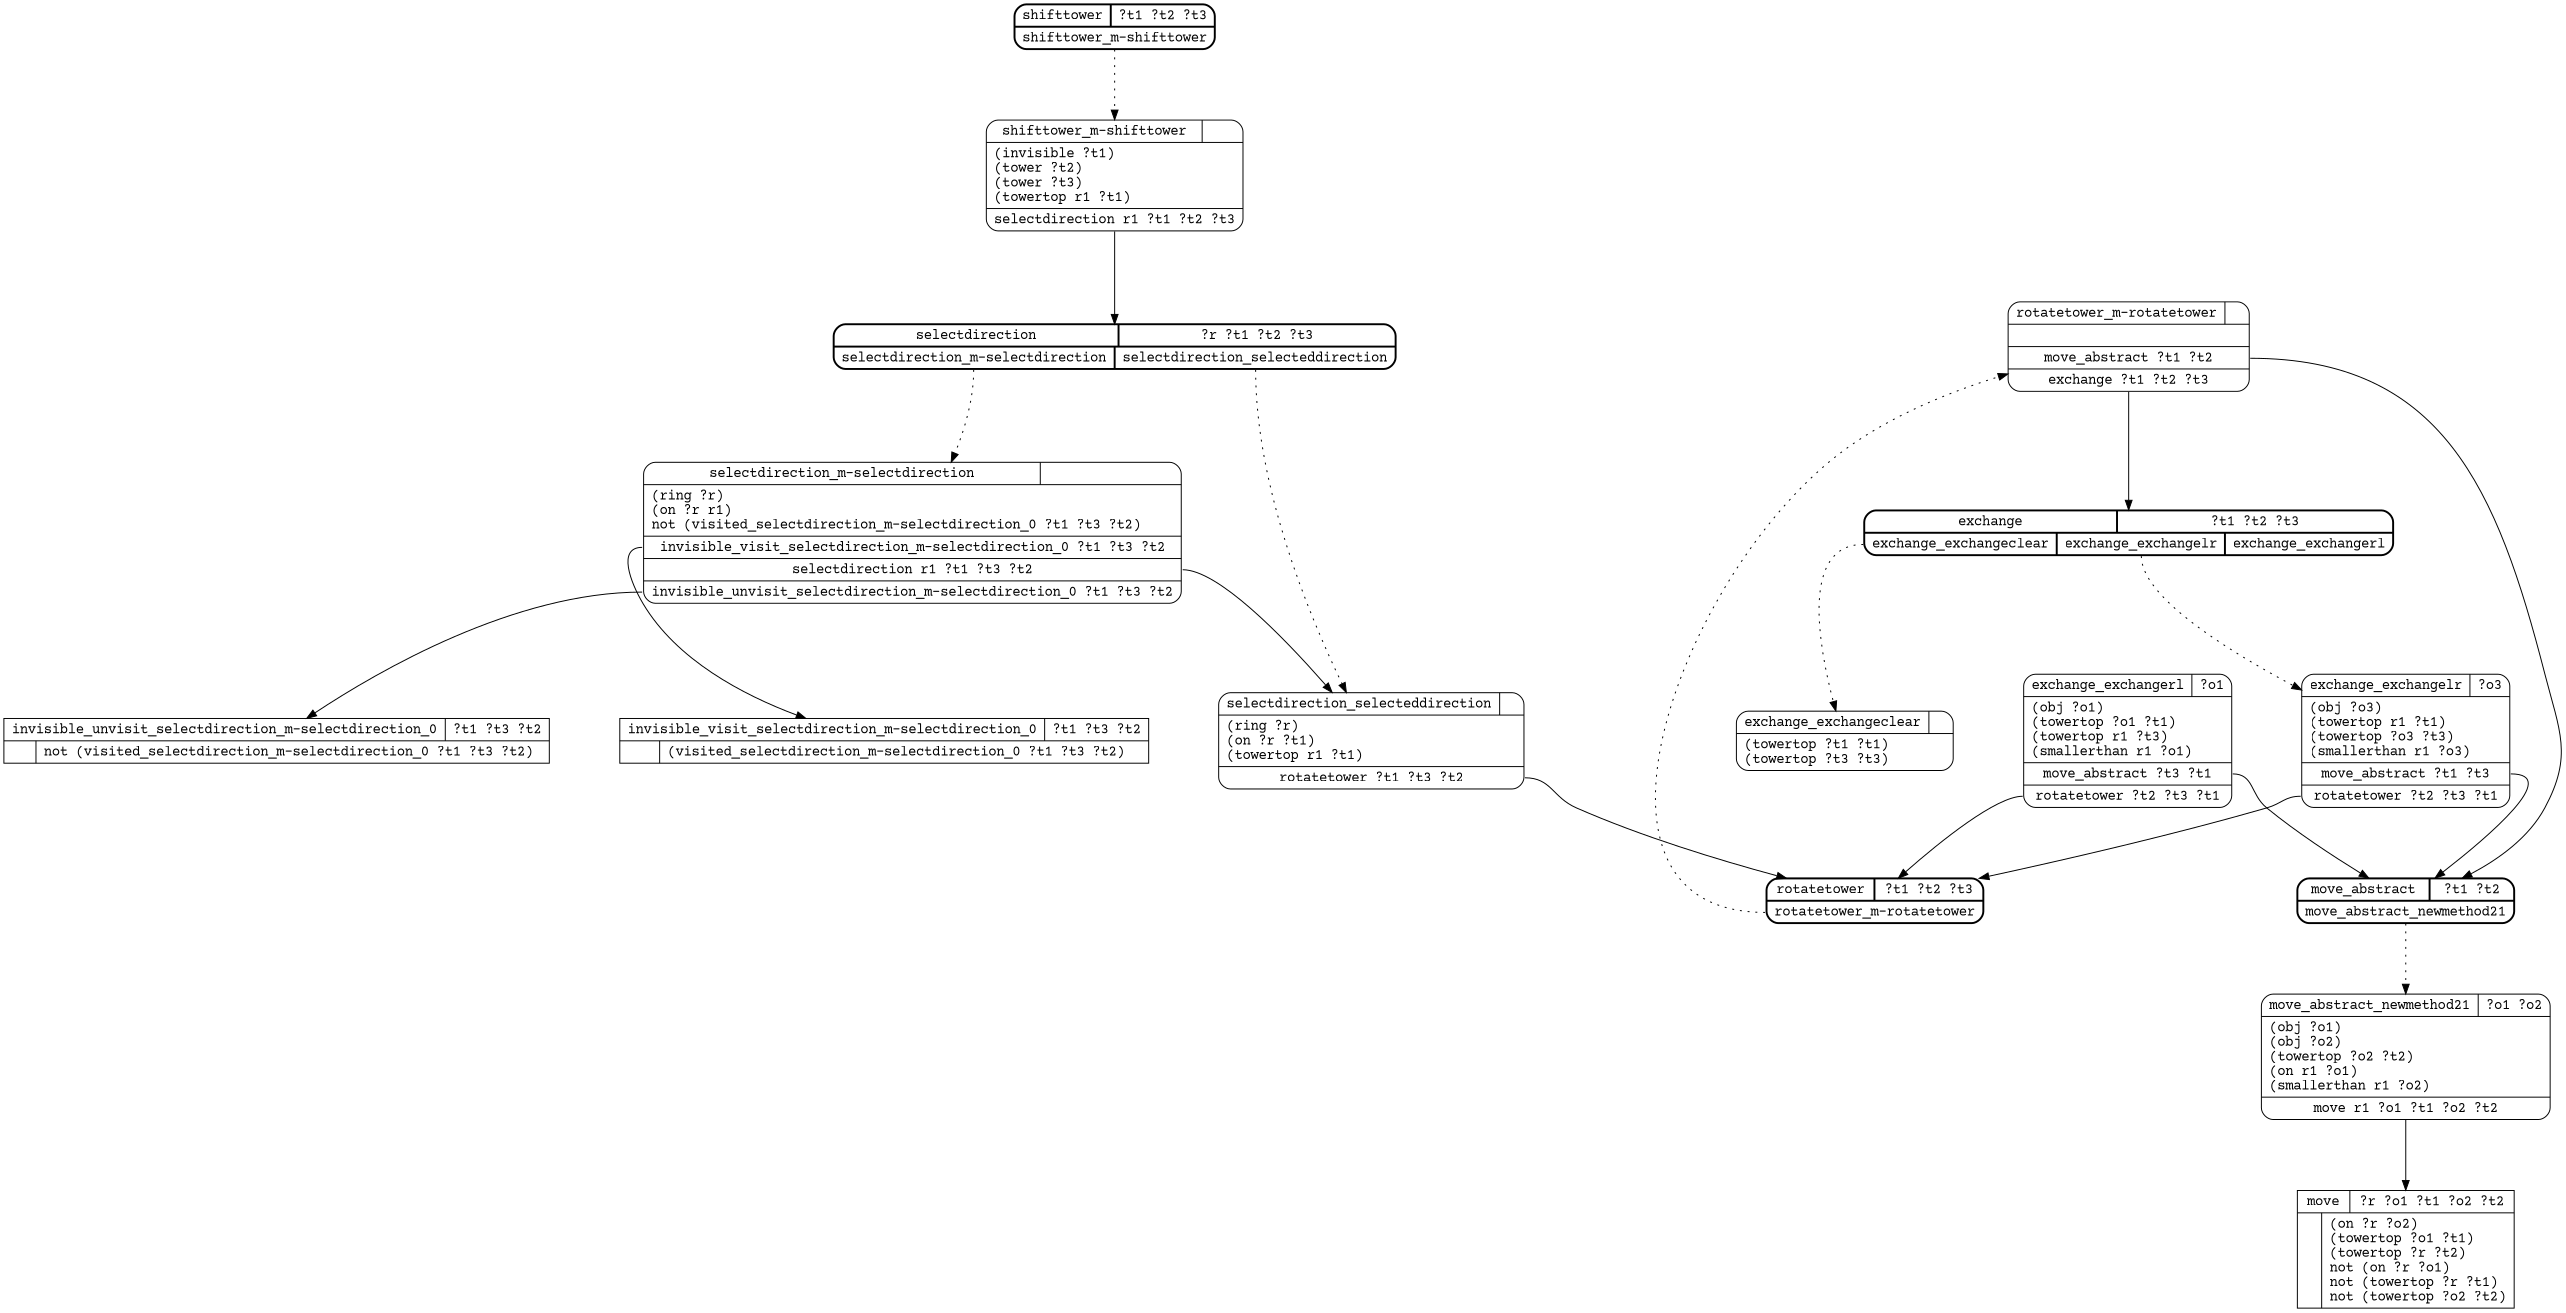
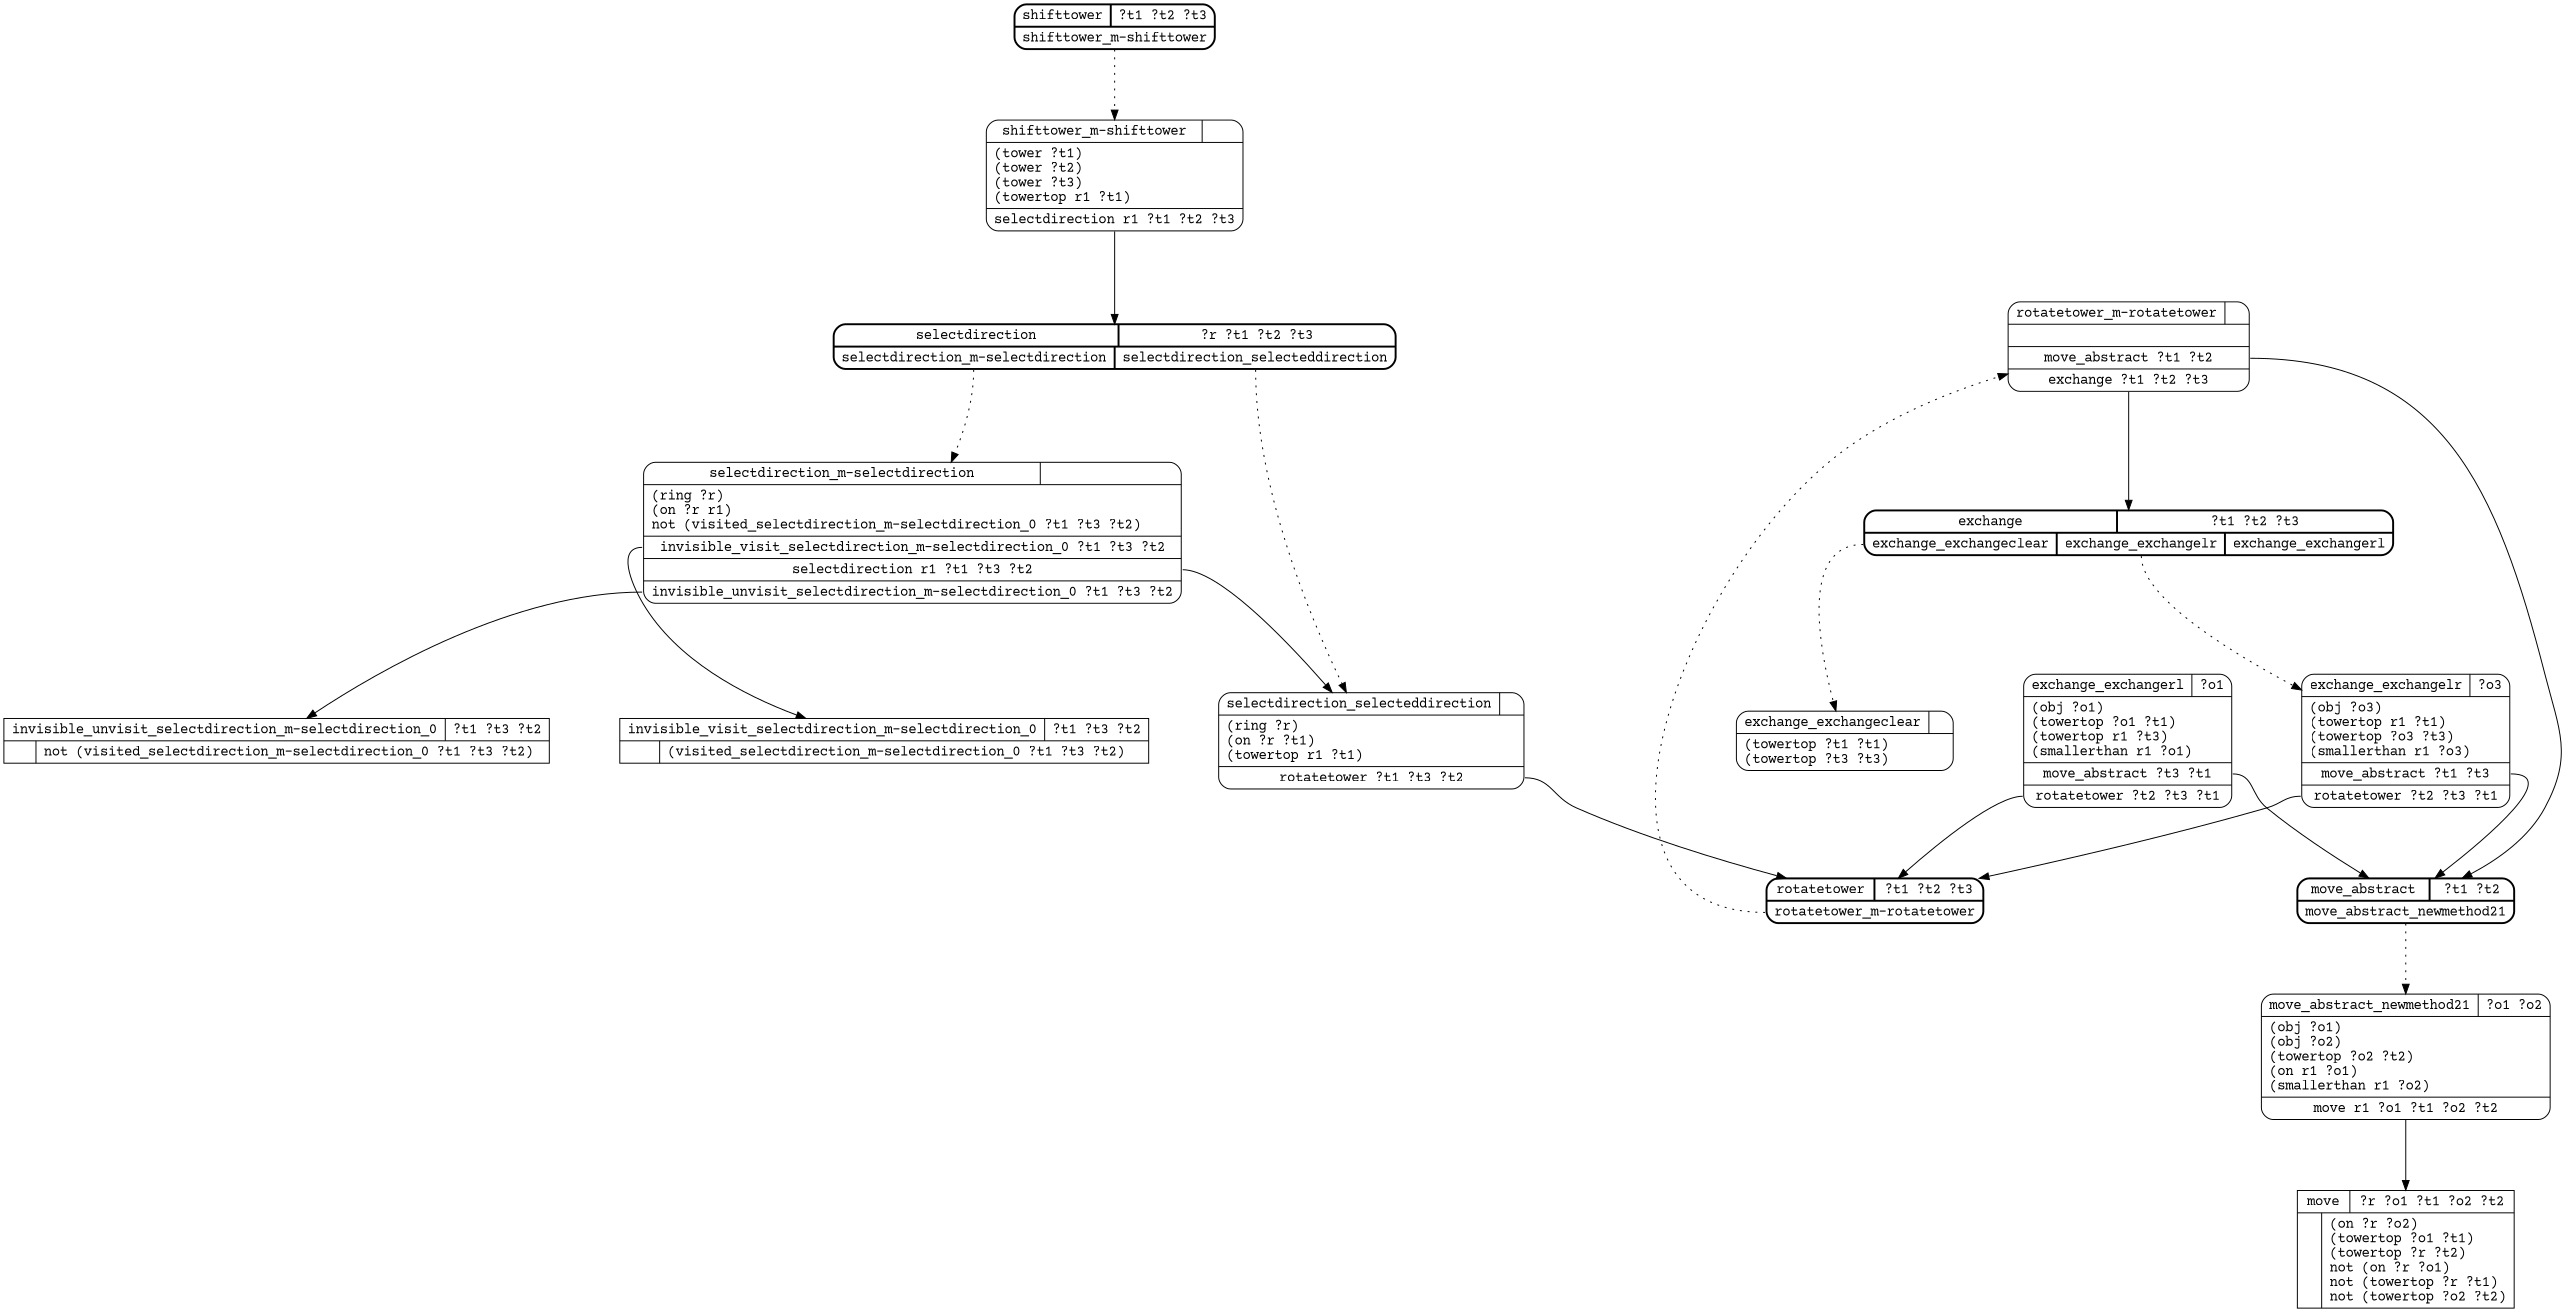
node "shifttower_m-shifttower": text "(invisible ?t1)" -> "(tower ?t1)"
